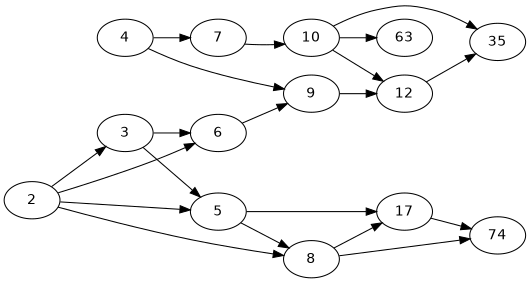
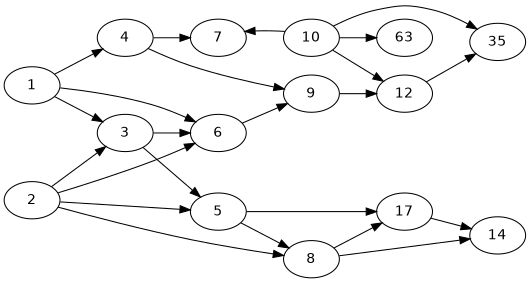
edge "7" -> "10": reversed
node "1": added
node "74": label "74" -> "14"
